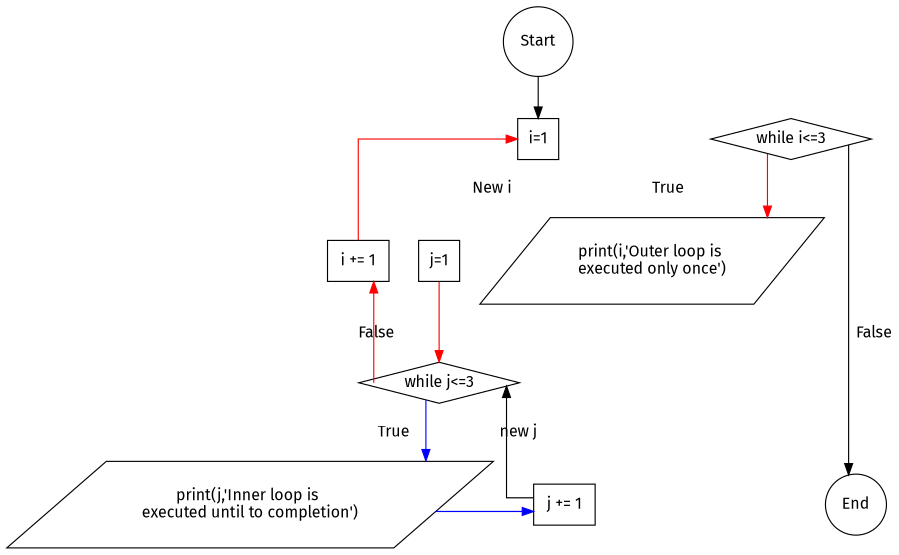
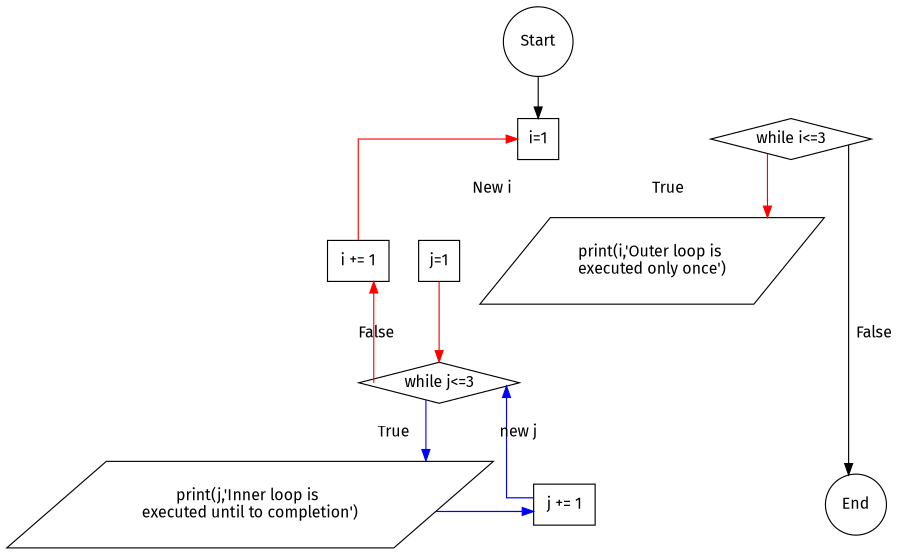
edge "j += 1" -> "while j<=3": color black -> blue
